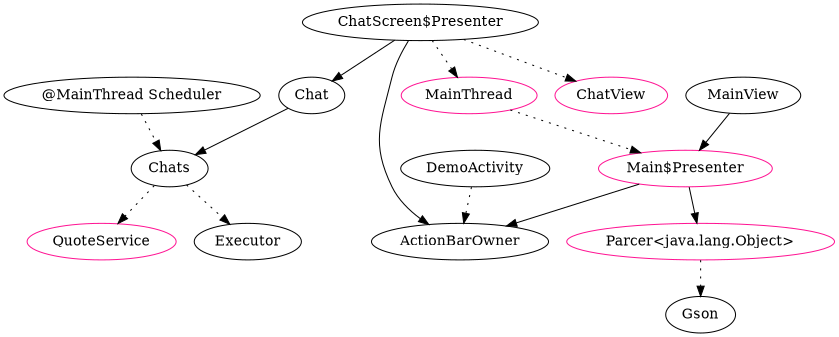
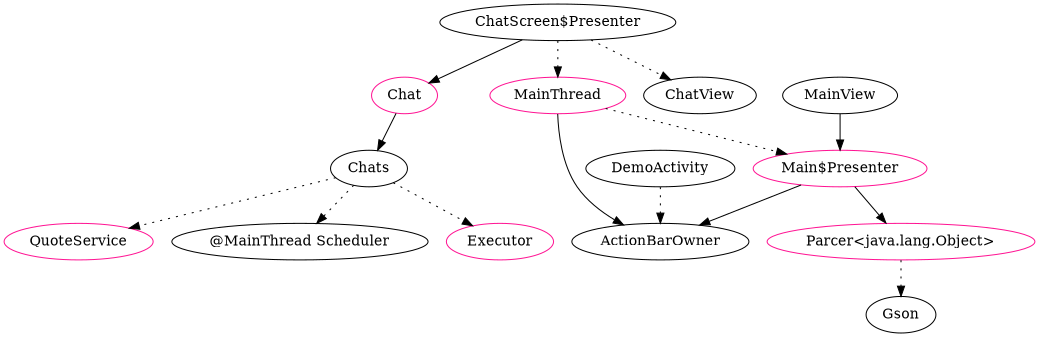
node "Chat": color black -> deeppink
node "ChatView": color deeppink -> black
edge "@MainThread Scheduler" -> "Chats": reversed
edge "ChatScreen$Presenter" -> "ActionBarOwner": now "MainThread" -> "ActionBarOwner"
node "Executor": color black -> deeppink
